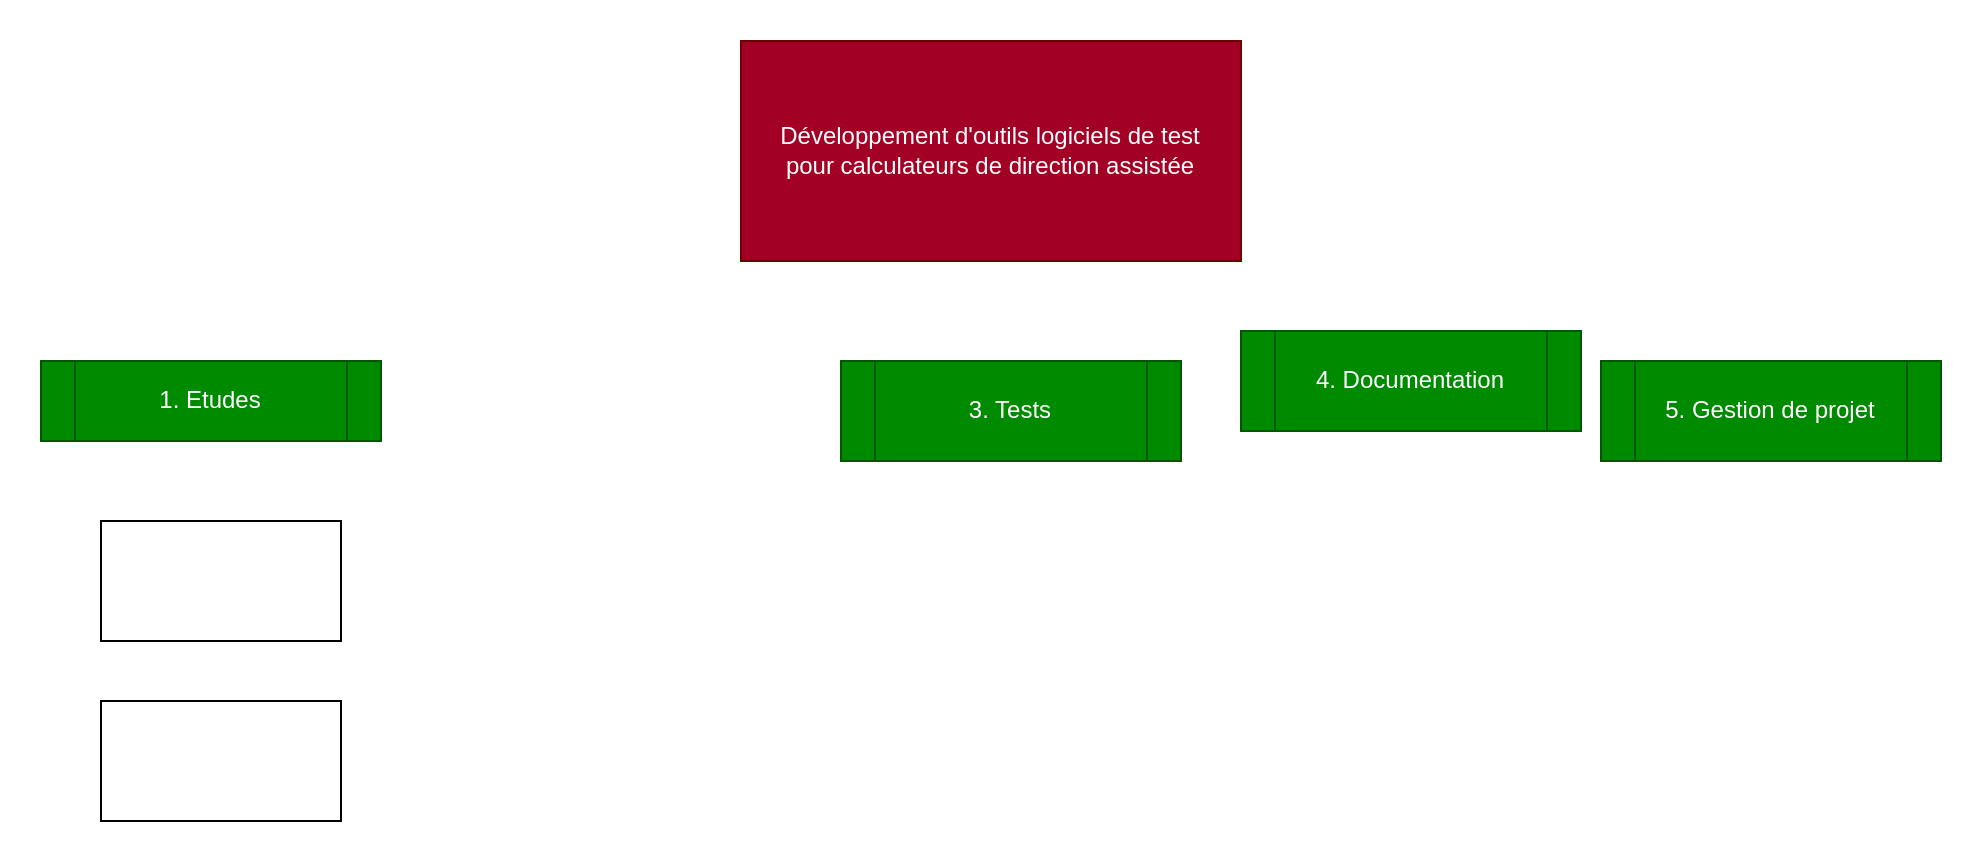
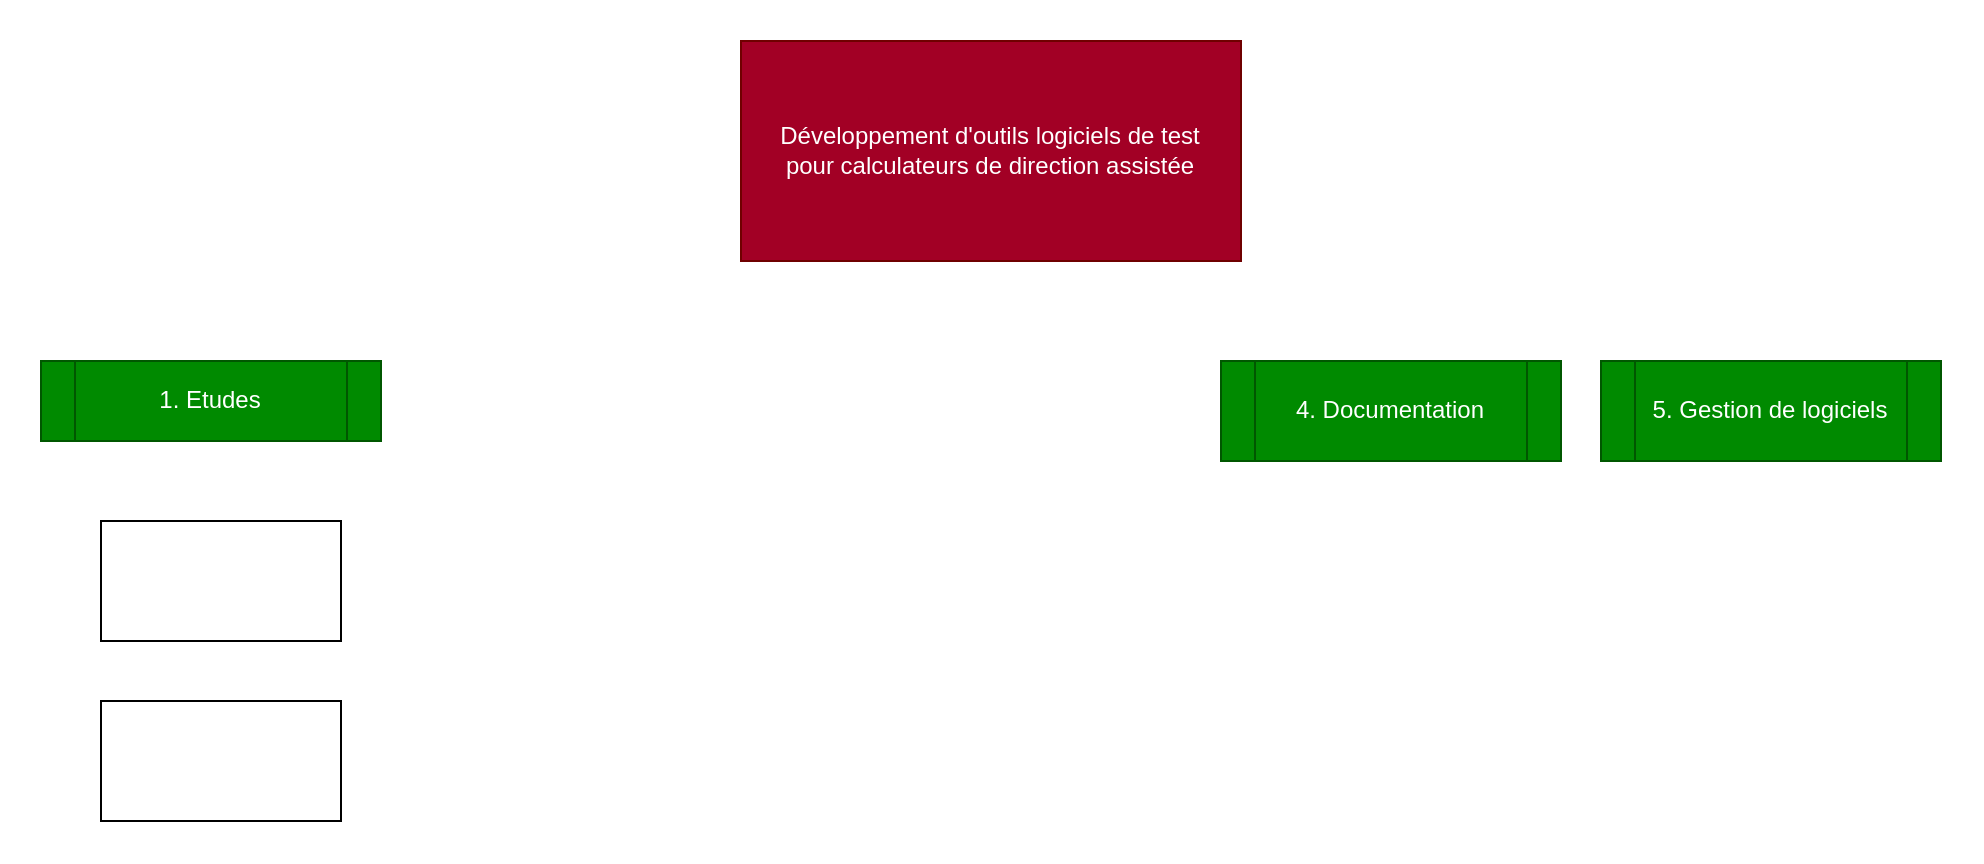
node "4. Documentation": moved (1411, 381) -> (1391, 411)
node "3. Tests": removed
node "5. Gestion de projet": label "5. Gestion de projet" -> "5. Gestion de logiciels"
